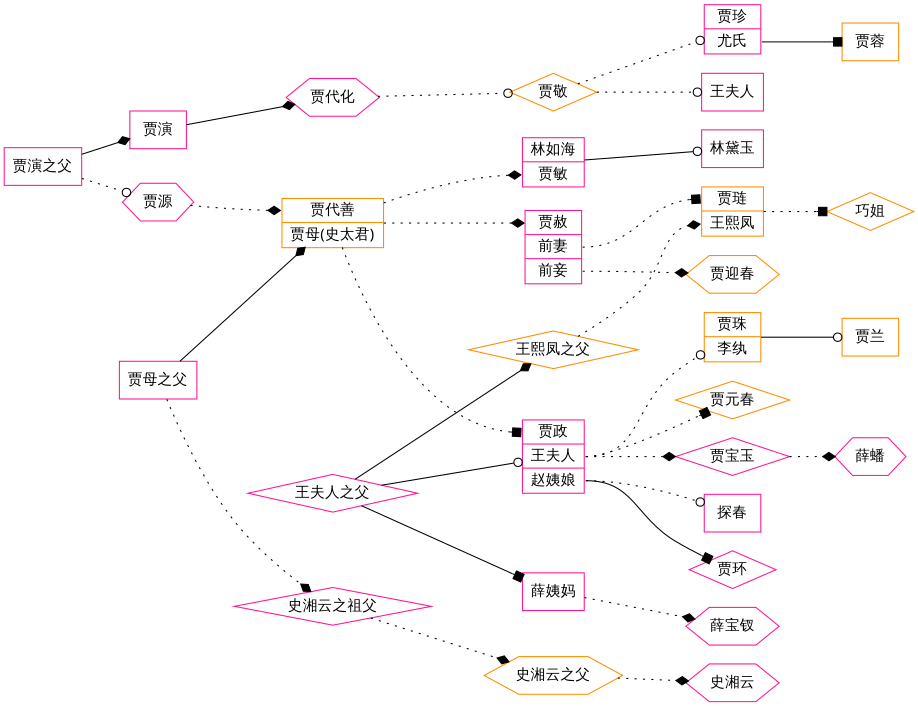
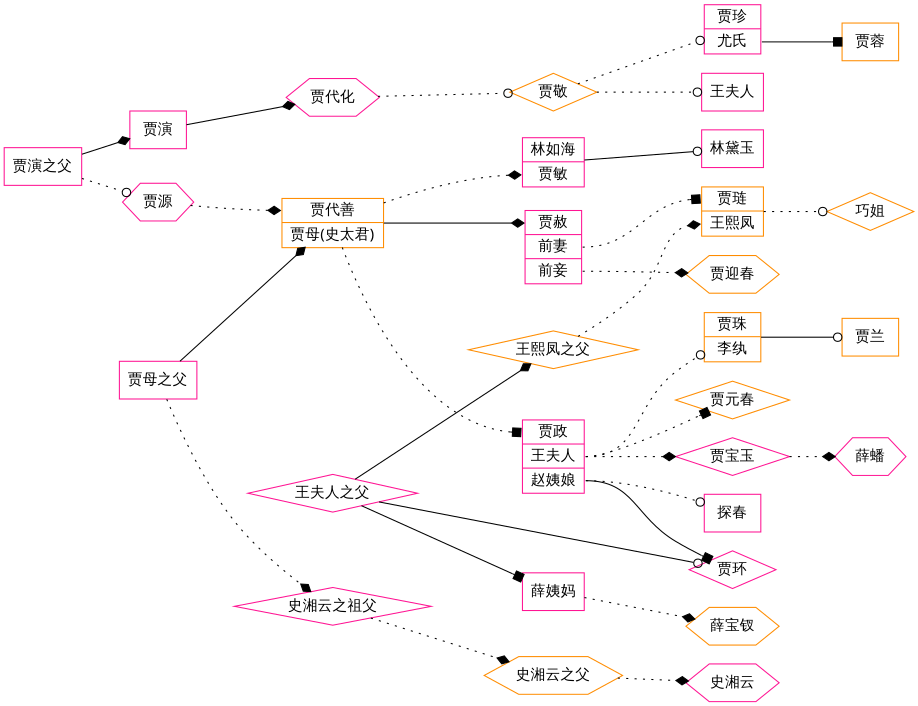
edge "贾琏" -> "巧姐": arrowhead box -> odot
edge "贾代善" -> "贾赦": style dotted -> solid
edge "王夫人之父" -> "贾政": now "王夫人之父" -> "贾环"
node "薛宝钗": color deeppink -> darkorange
